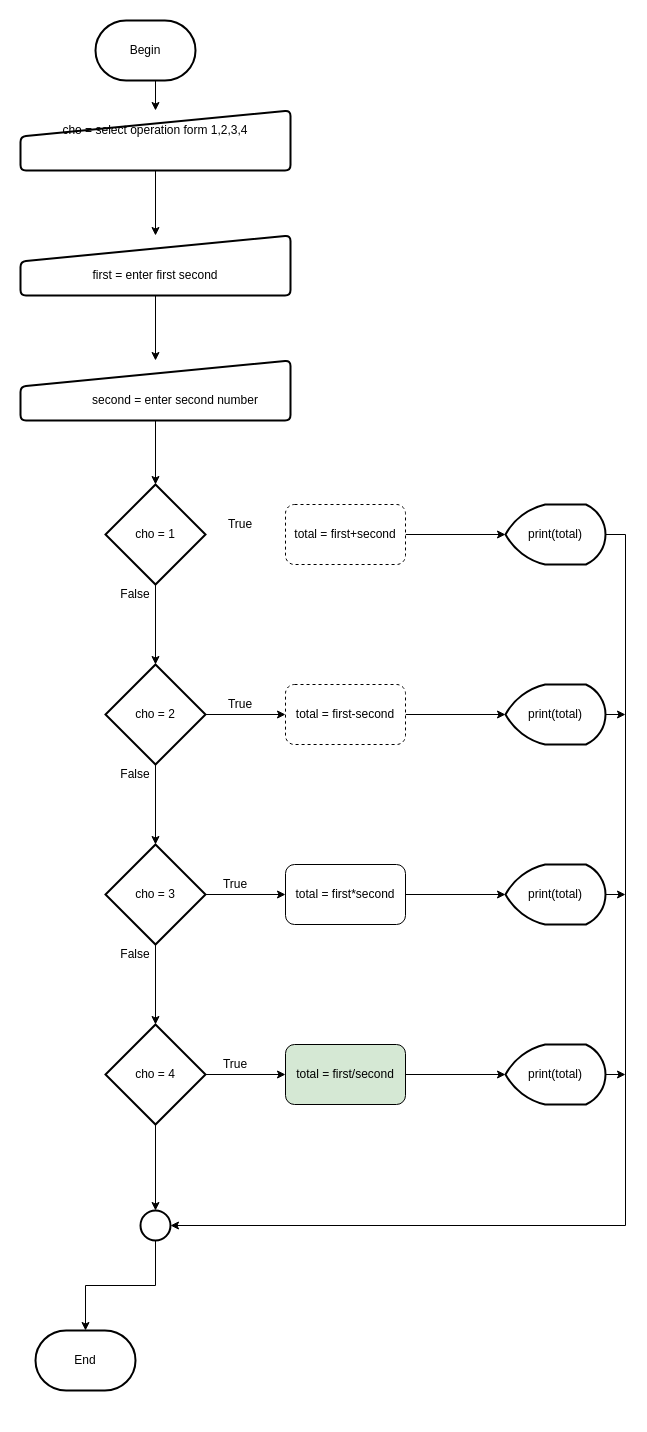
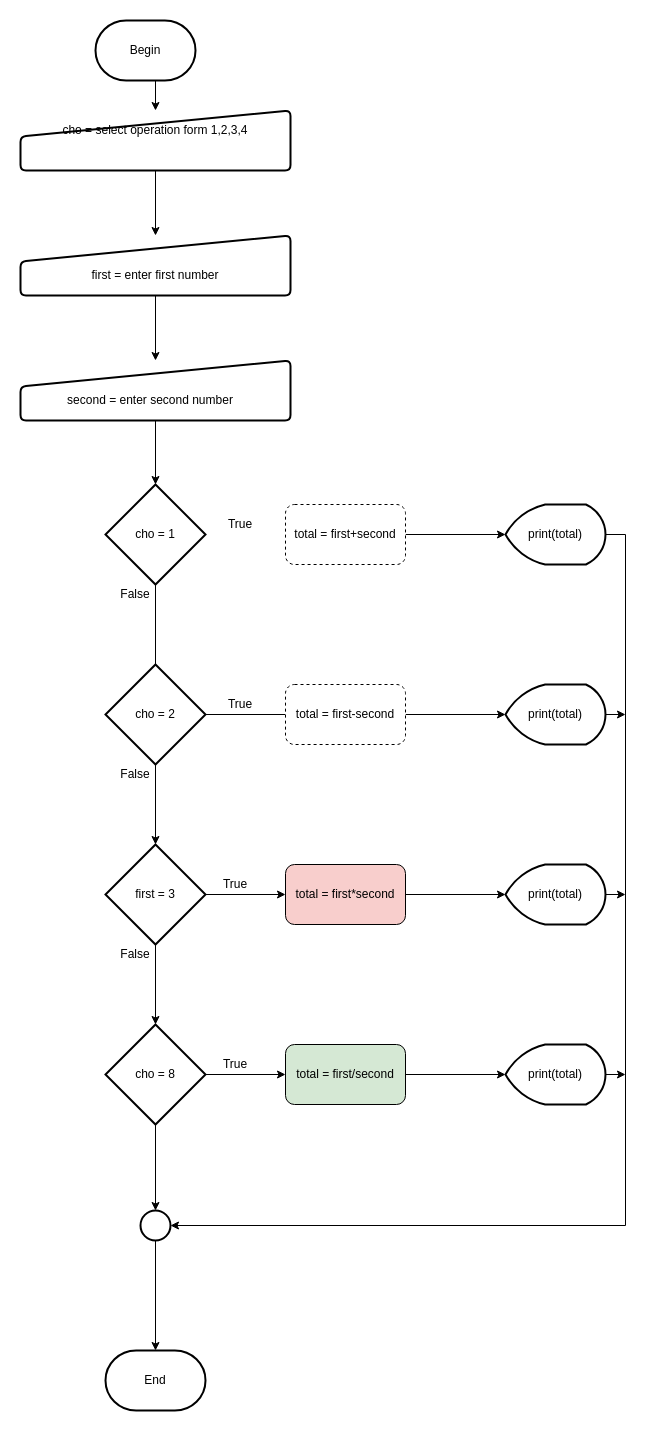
node "first = enter first second": label "first = enter first second" -> "first = enter first number"
node "second = enter second number": moved (176, 401) -> (151, 401)
edge "cho = 1" -> "cho = 2": arrowhead classic -> none
edge "cho = 2" -> "total = first-second": arrowhead classic -> none
node "cho = 3": label "cho = 3" -> "first = 3"
node "total = first*second": fillcolor #ffffff -> #f8cecc
node "cho = 4": label "cho = 4" -> "cho = 8"
node "End": moved (86, 1361) -> (156, 1381)
